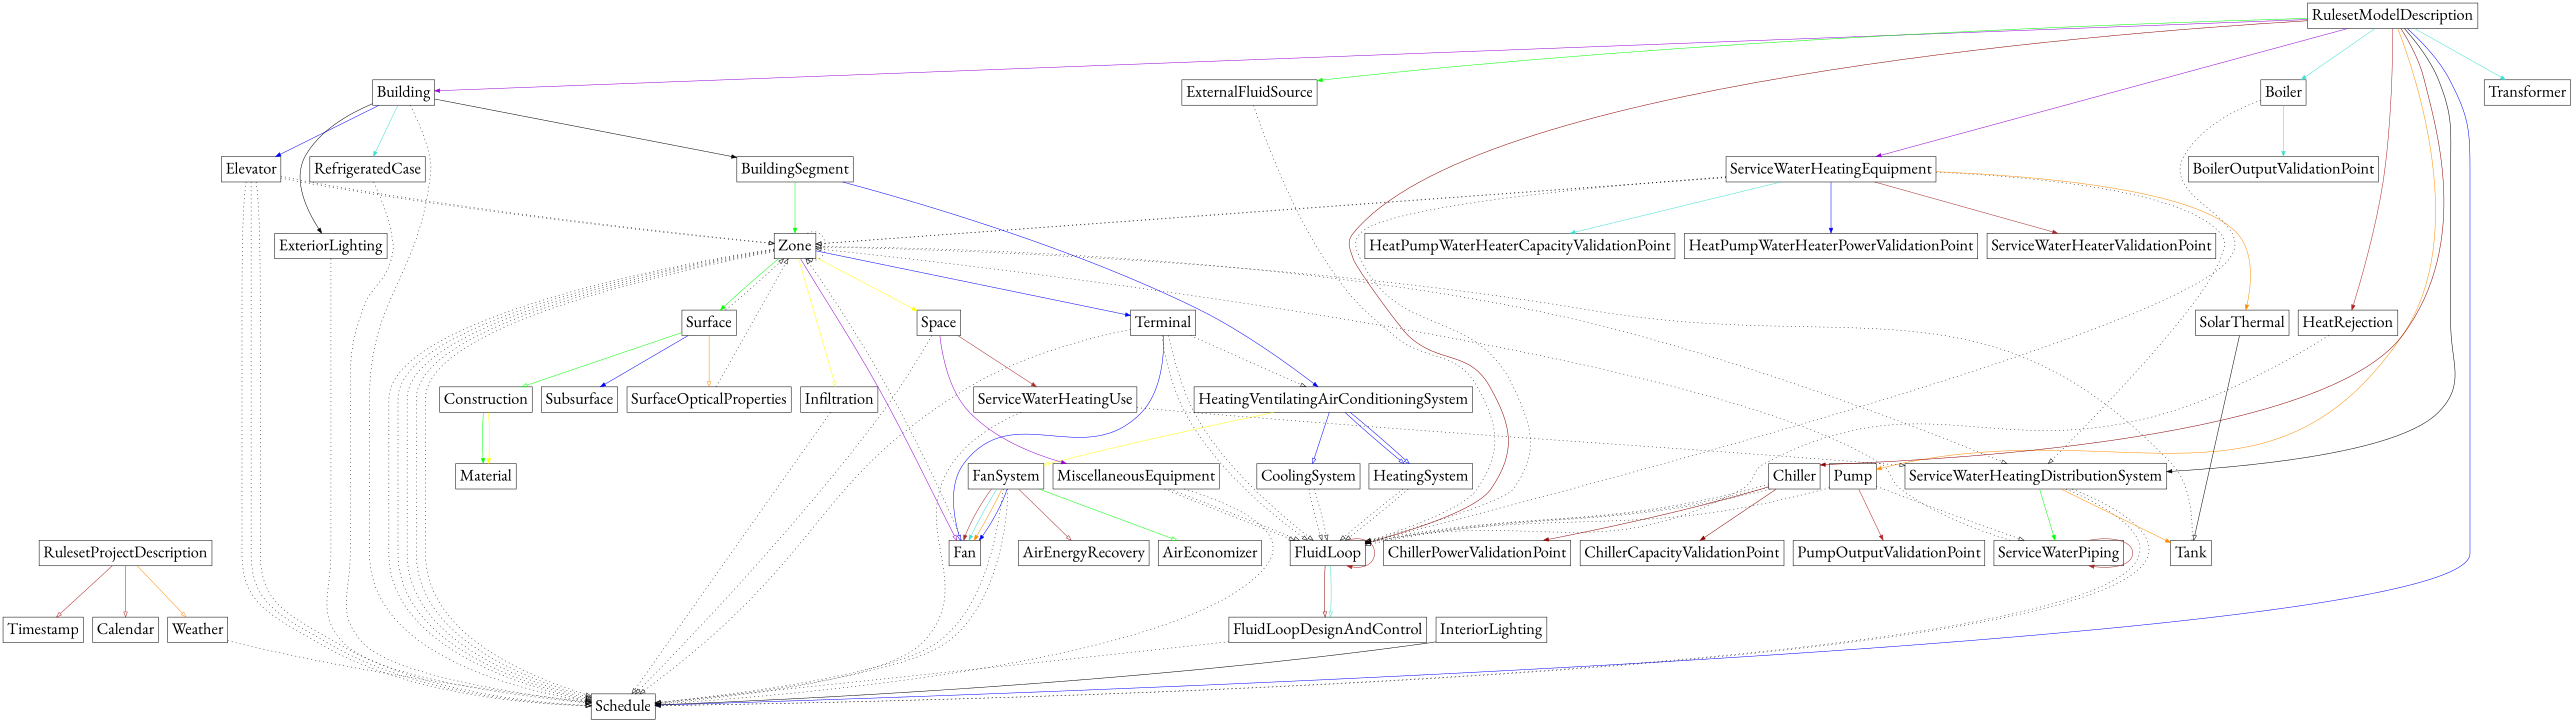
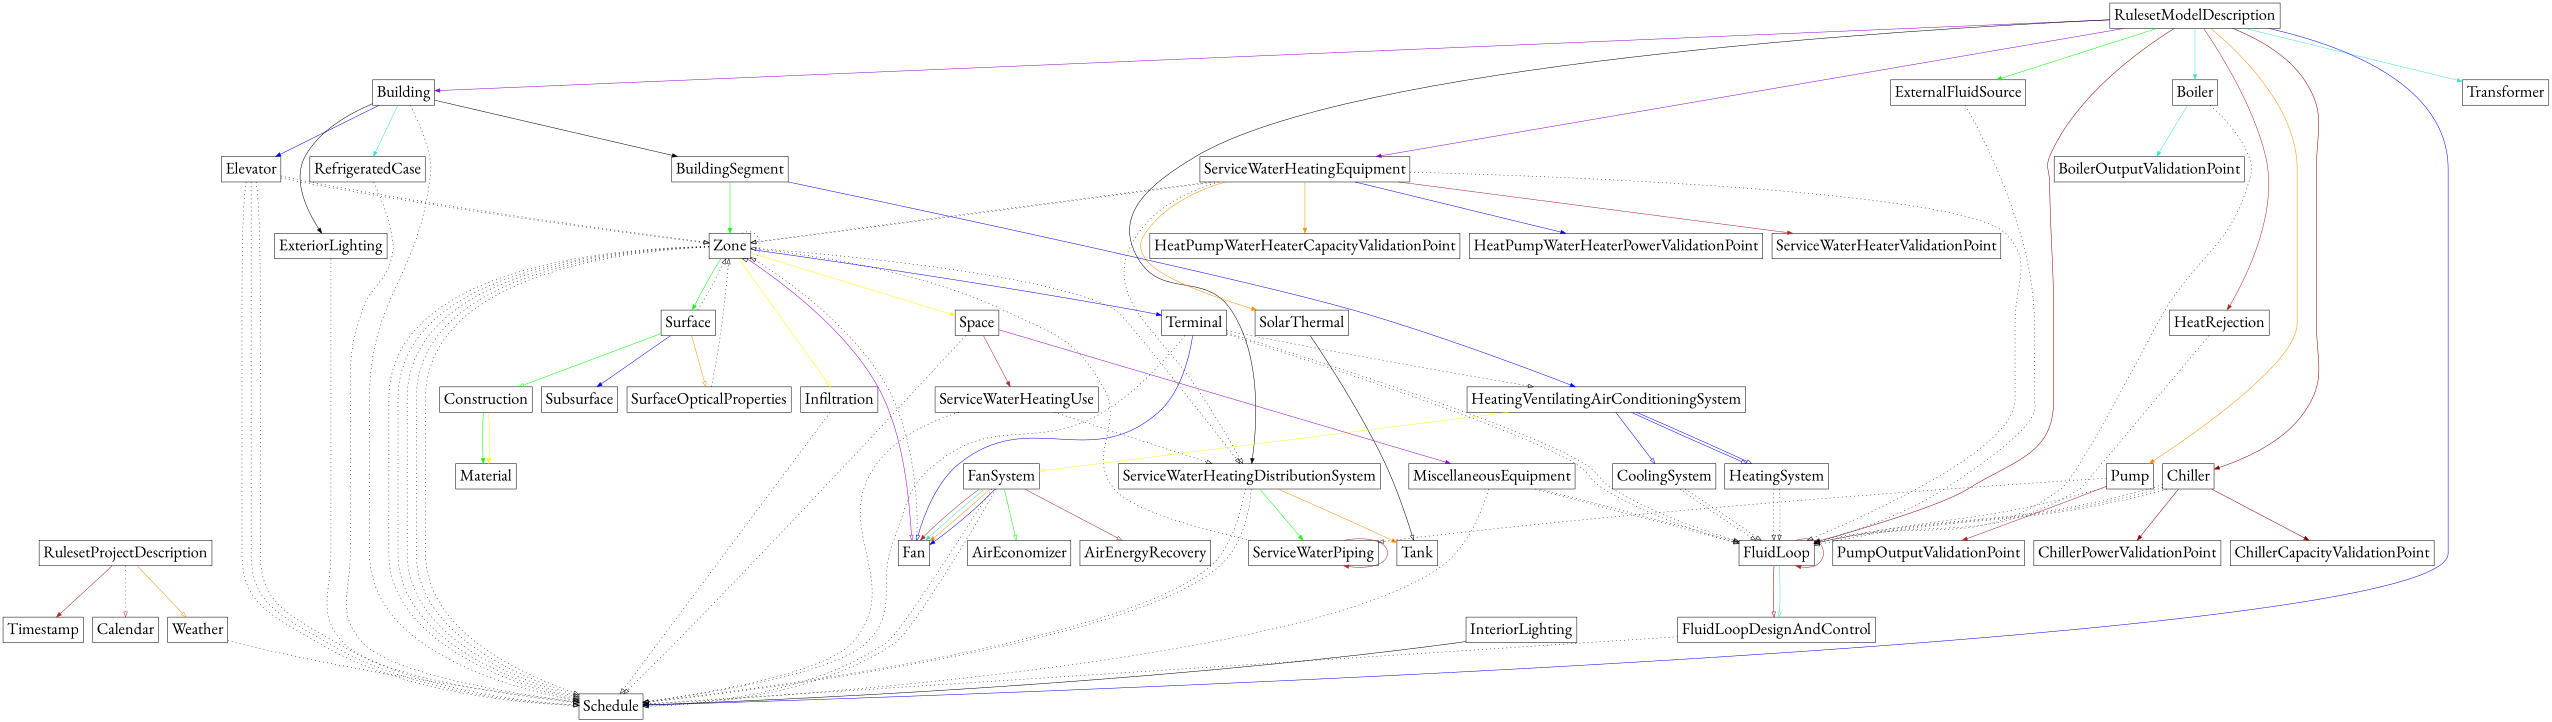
edge "ServiceWaterHeatingEquipment" -> "HeatPumpWaterHeaterCapacityValidationPoint": color turquoise -> darkorange
edge "Tank" -> "Zone": removed
edge "RulesetProjectDescription" -> "Calendar": style solid -> dotted
edge "RulesetProjectDescription" -> "Timestamp": arrowhead empty -> normal
